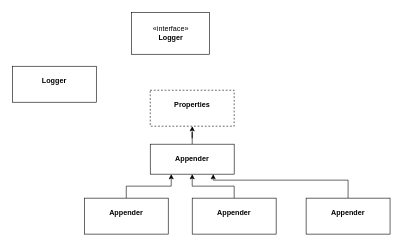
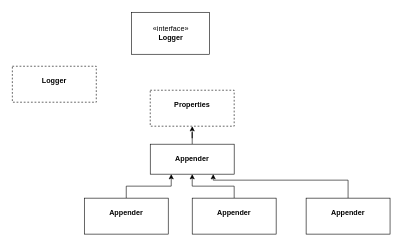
node "Logger": style solid -> dashed
